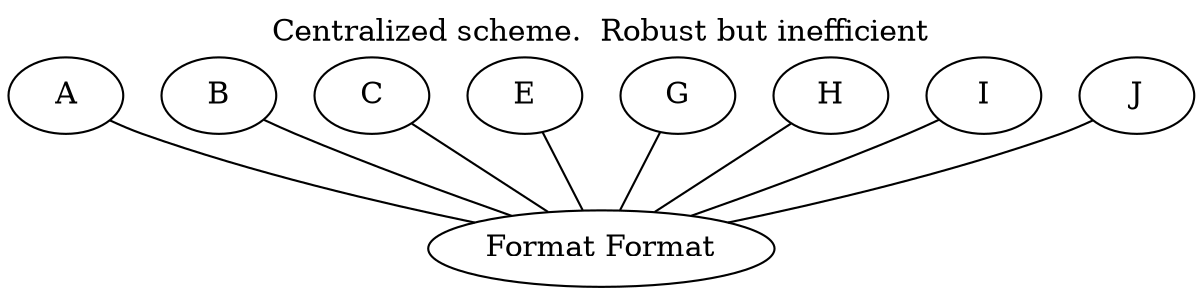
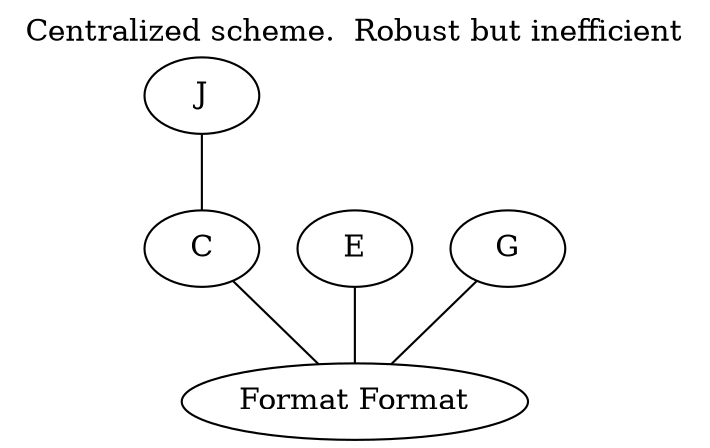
node "A": removed
node "B": removed
node "H": removed
node "I": removed
edge "J" -- "Format Format": now "J" -- "C"
